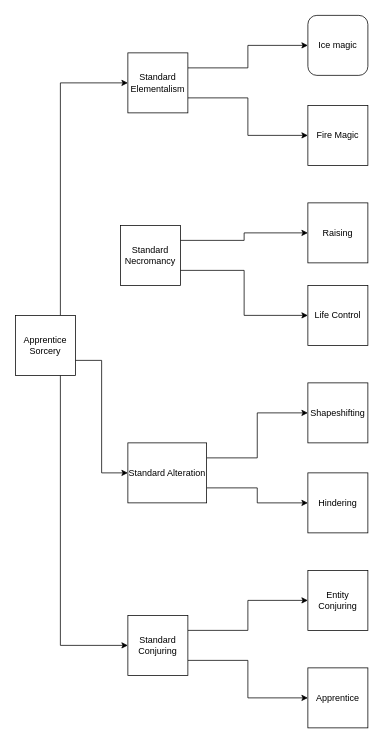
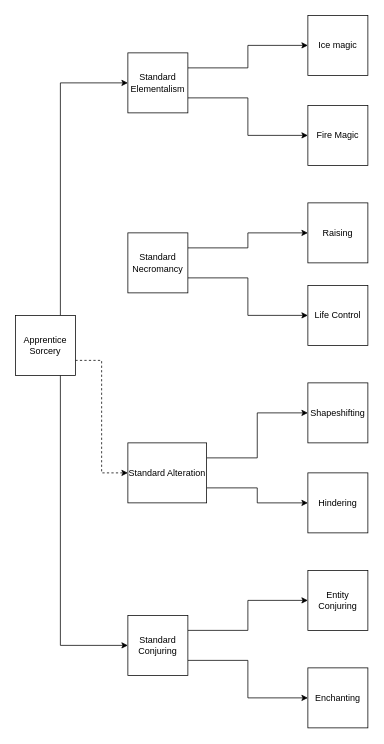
node "Ice magic": shape rounded rectangle -> rectangle
node "Standard Necromancy": moved (150, 255) -> (158, 263)
edge "Apprentice Sorcery" -> "Standard Alteration": style solid -> dashed
node "Apprentice": label "Apprentice" -> "Enchanting"
